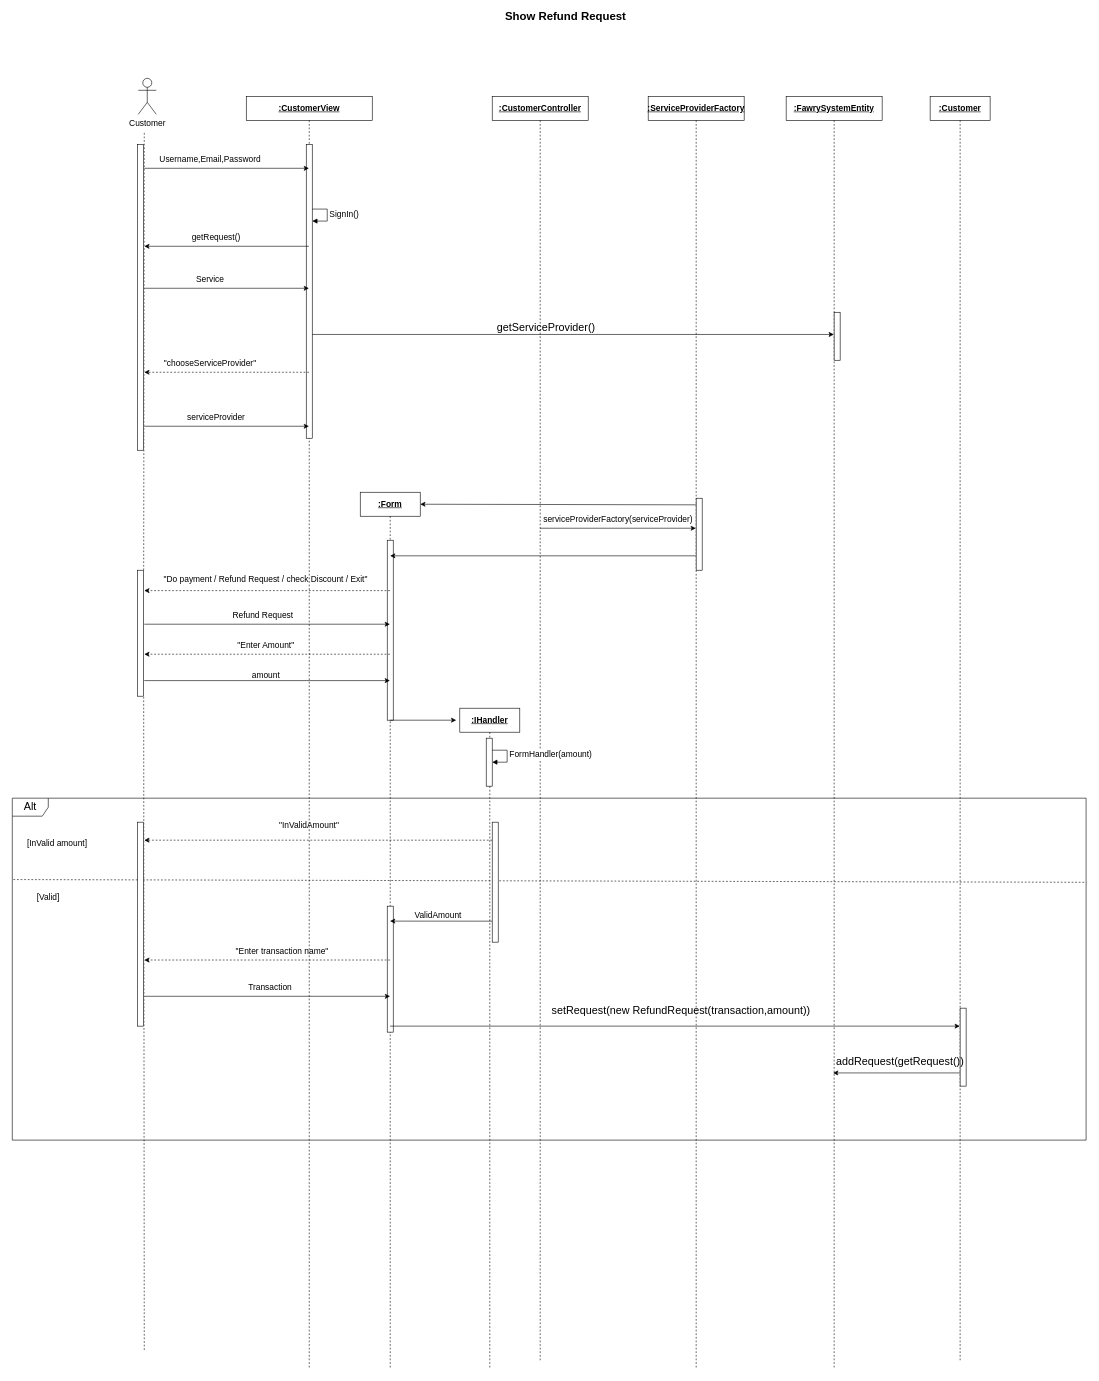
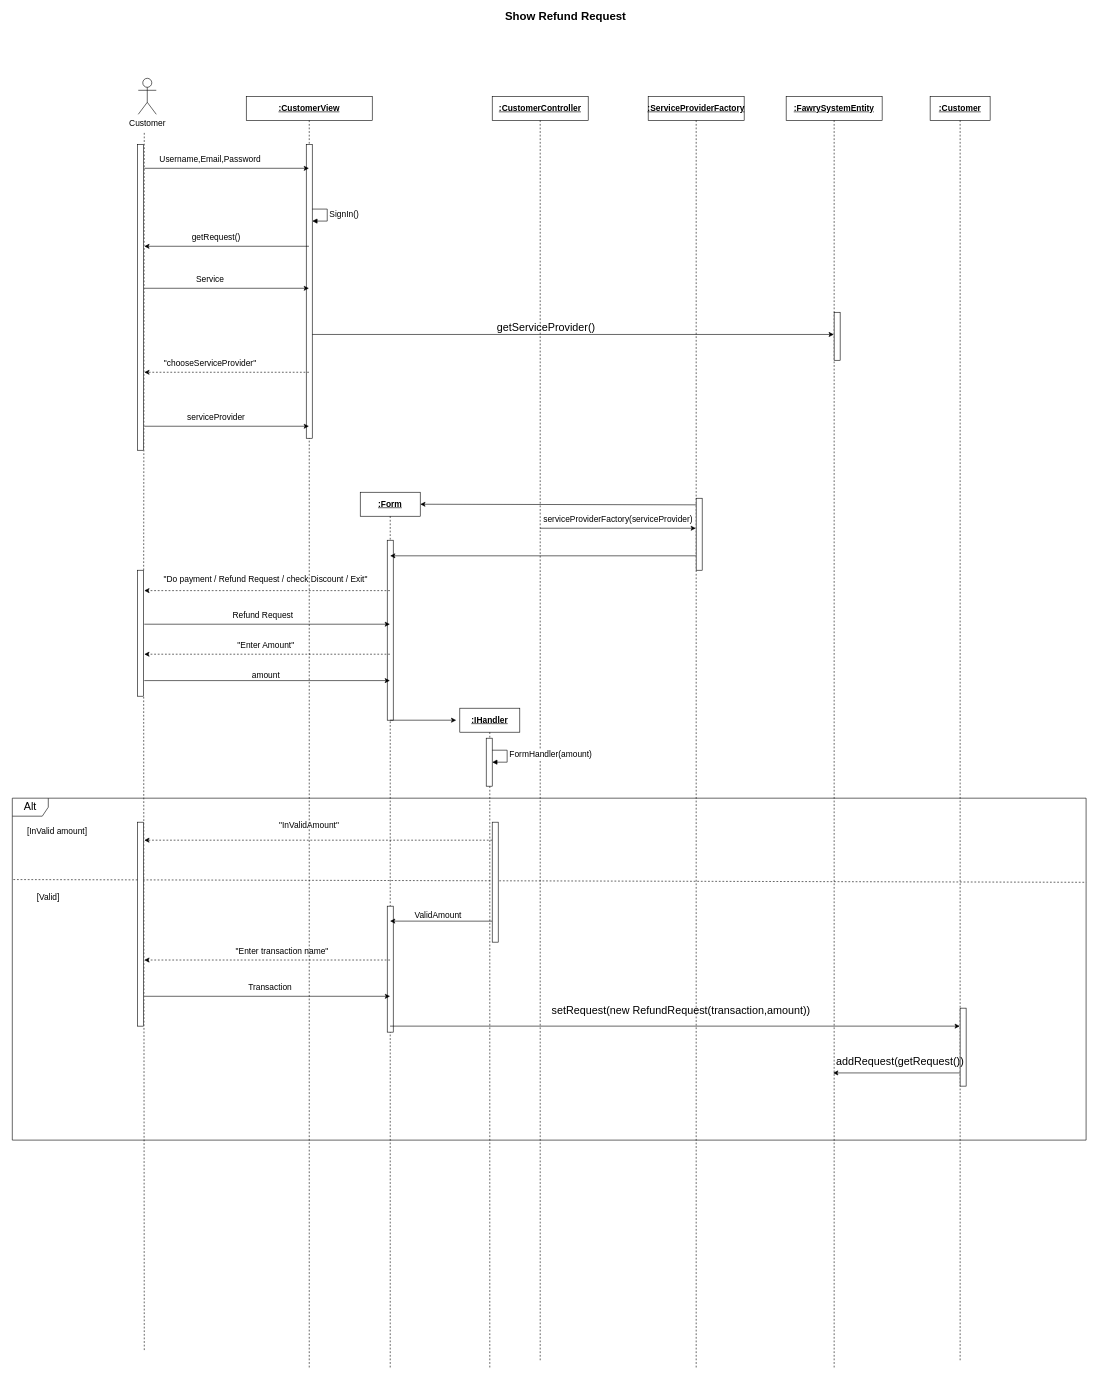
node "[InValid amount]": moved (57, 843) -> (57, 831)
